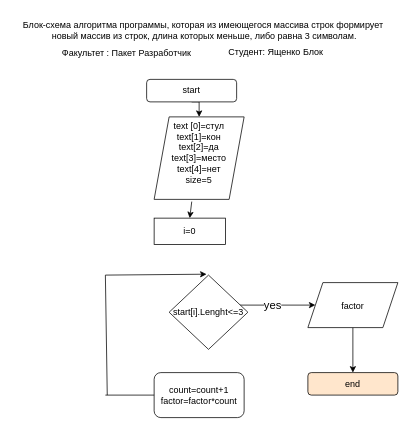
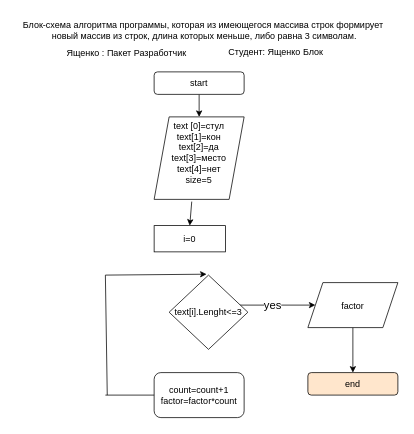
node "Факультет : Пакет Разработчик": label "Факультет : Пакет Разработчик" -> "Ященко : Пакет Разработчик"
node "start": moved (192, 90) -> (199, 83)
node "i=0": moved (190, 231) -> (190, 239)
node "start[i].Lenght<=3": label "start[i].Lenght<=3" -> "text[i].Lenght<=3"
